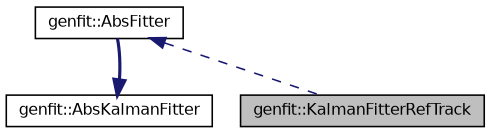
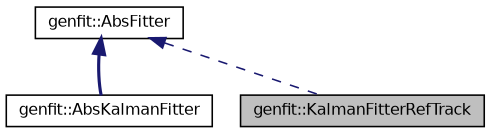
edge "genfit::AbsFitter" -> "genfit::AbsKalmanFitter": reversed
